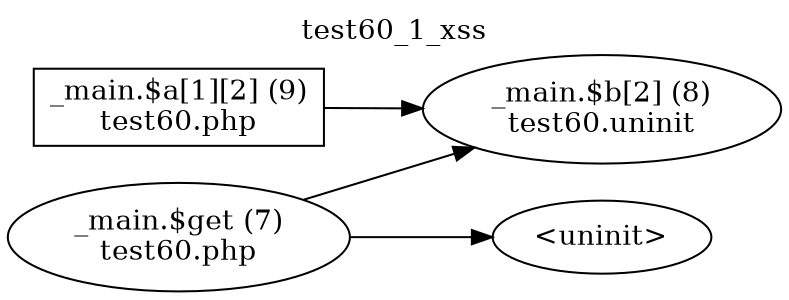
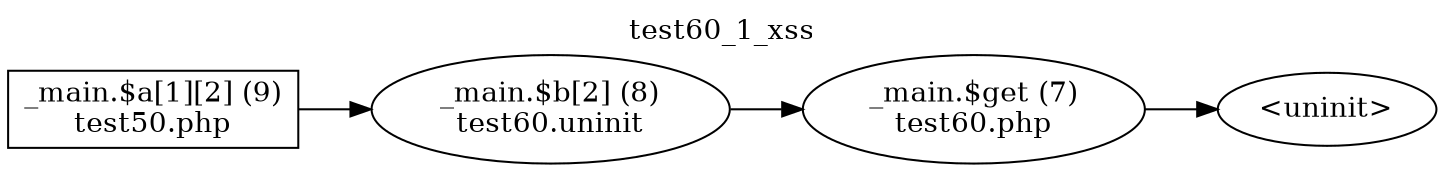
node "_main.$a[1][2] (9) test60.php": label "_main.$a[1][2] (9) test60.php" -> "_main.$a[1][2] (9) test50.php"
edge "_main.$get (7) test60.php" -> "_main.$b[2] (8) test60.uninit": reversed
